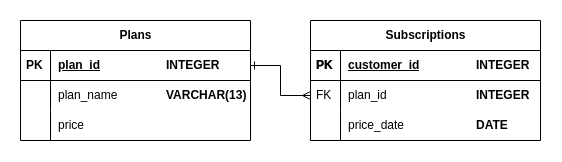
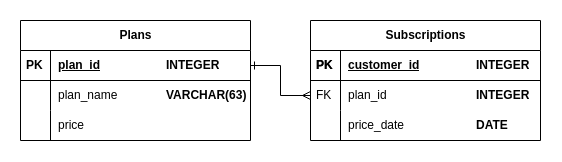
node "VARCHAR(13)": label "VARCHAR(13)" -> "VARCHAR(63)"
